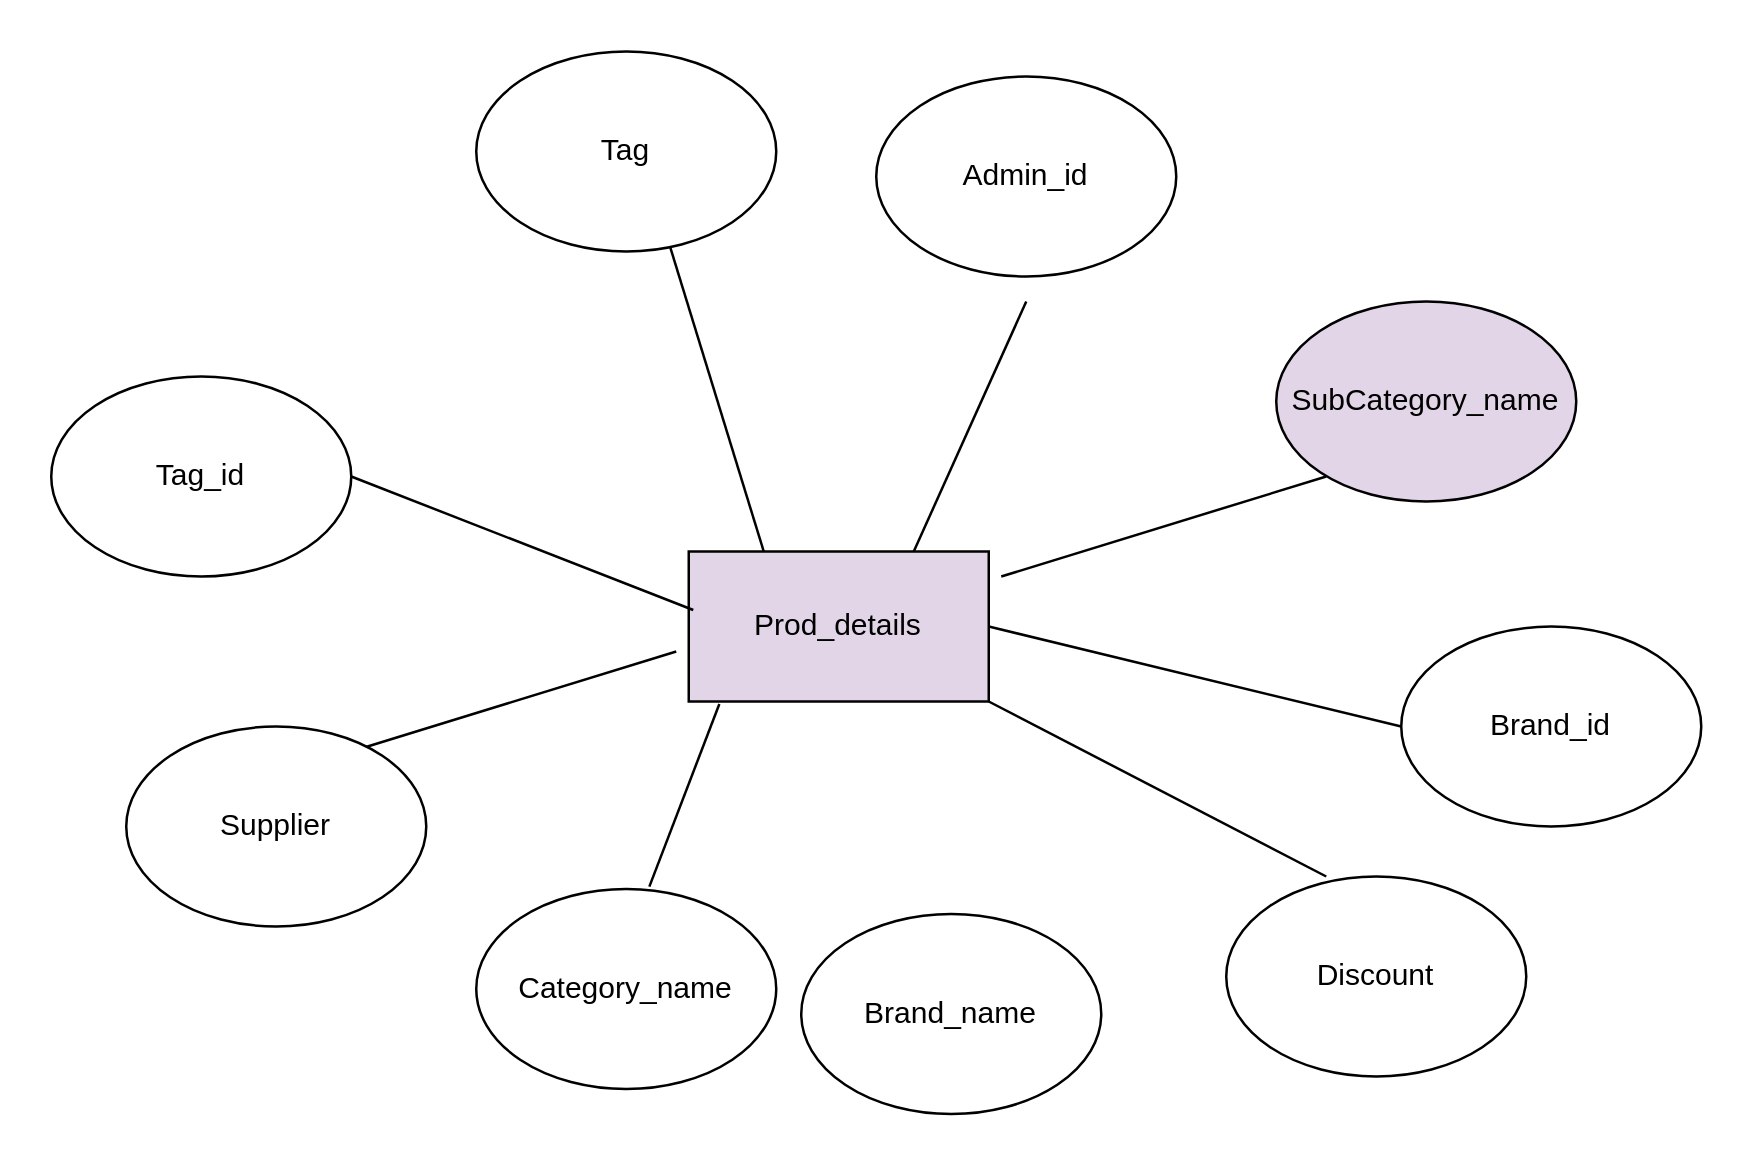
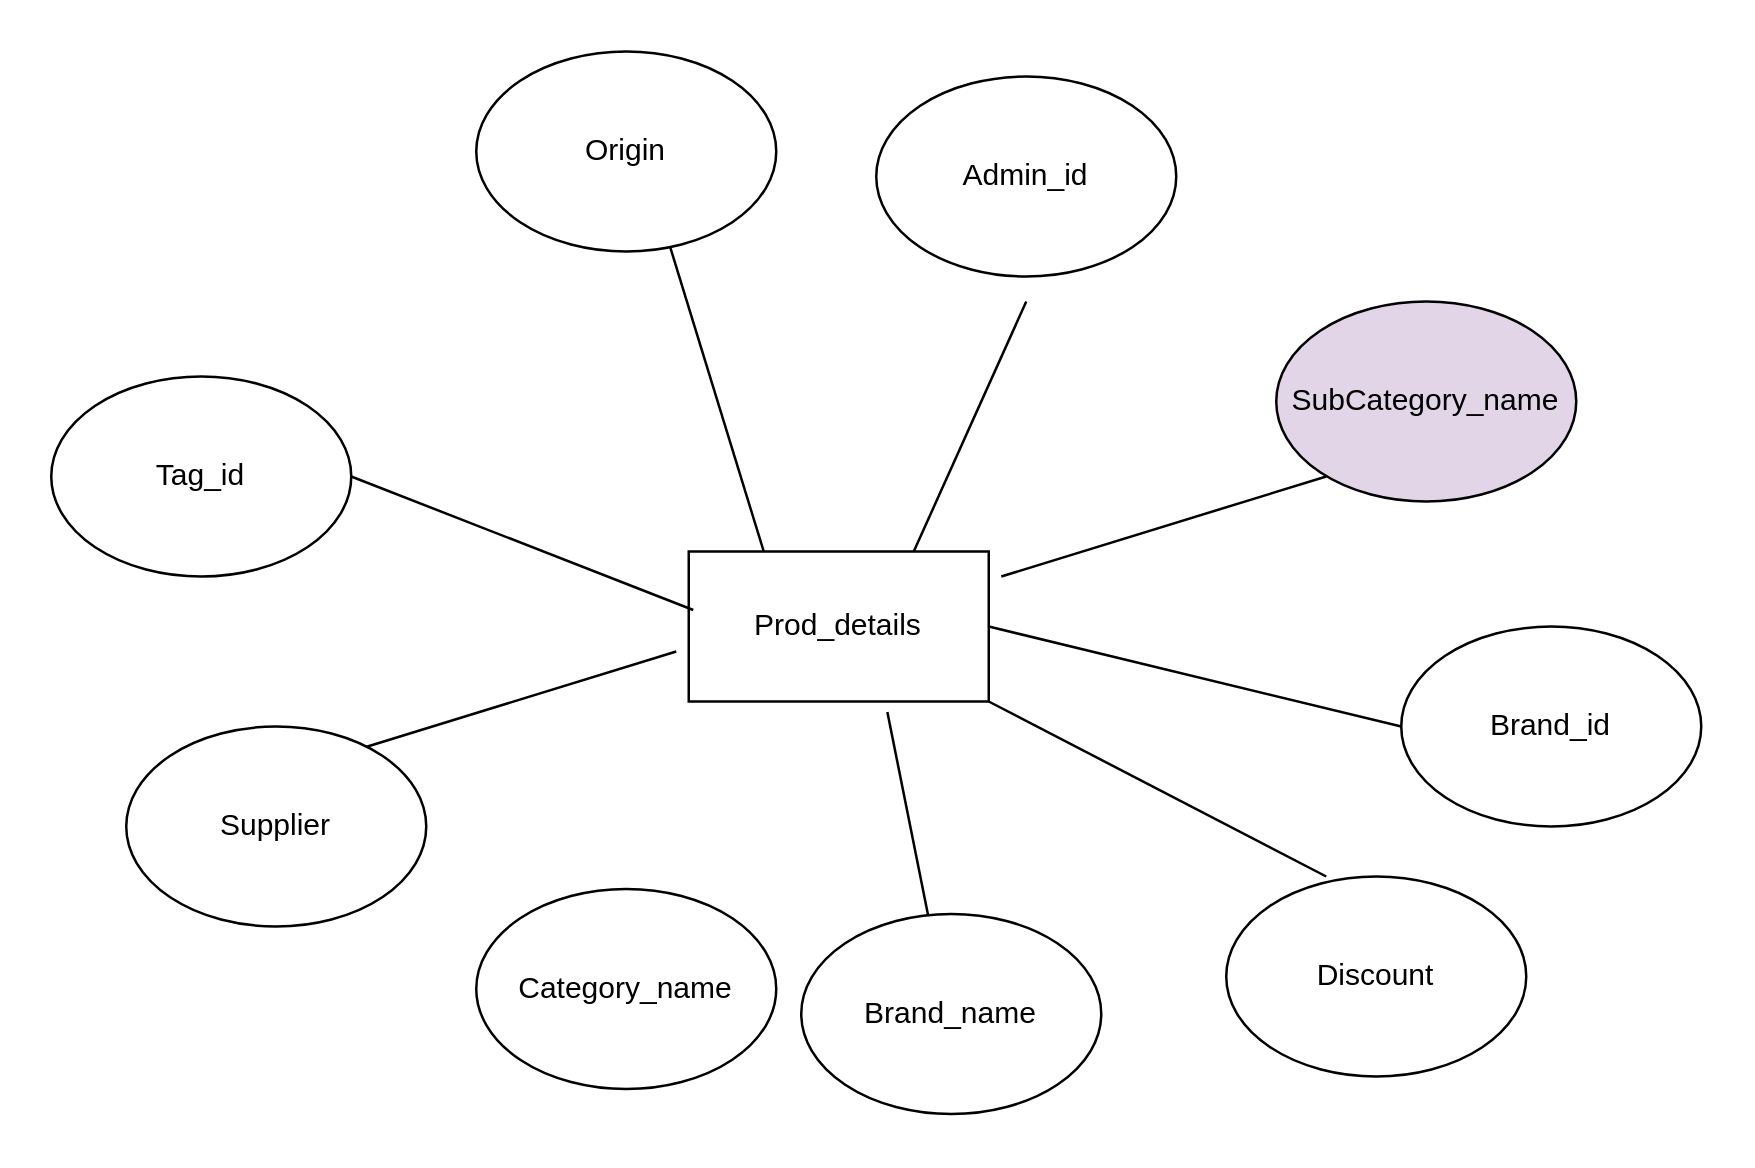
node "Tag": label "Tag" -> "Origin"
node "Prod_details": fillcolor #e1d5e7 -> #ffffff
edge "Prod_details" -- "Category_name": removed
edge "Prod_details" -- "Brand_name": added
